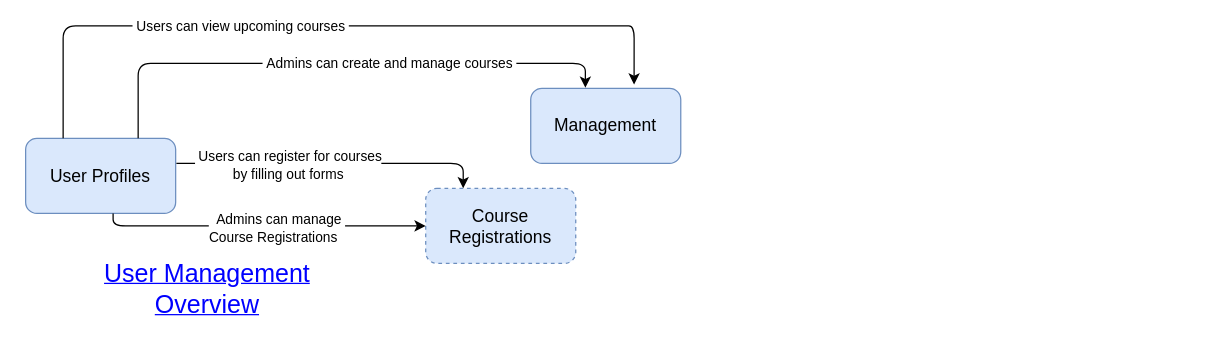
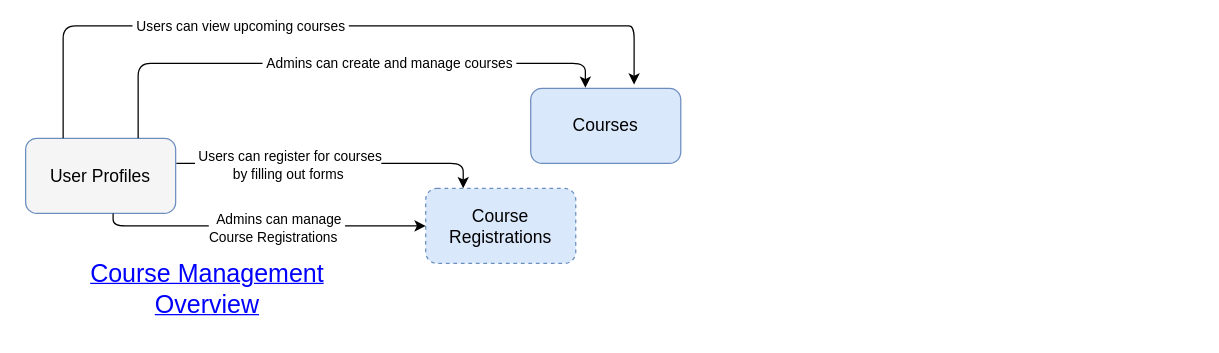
node "Management": label "Management" -> "Courses"
node "User Profiles": fillcolor #dae8fc -> #f5f5f5
node "User Management Overview": label "User Management Overview" -> "Course Management Overview"
